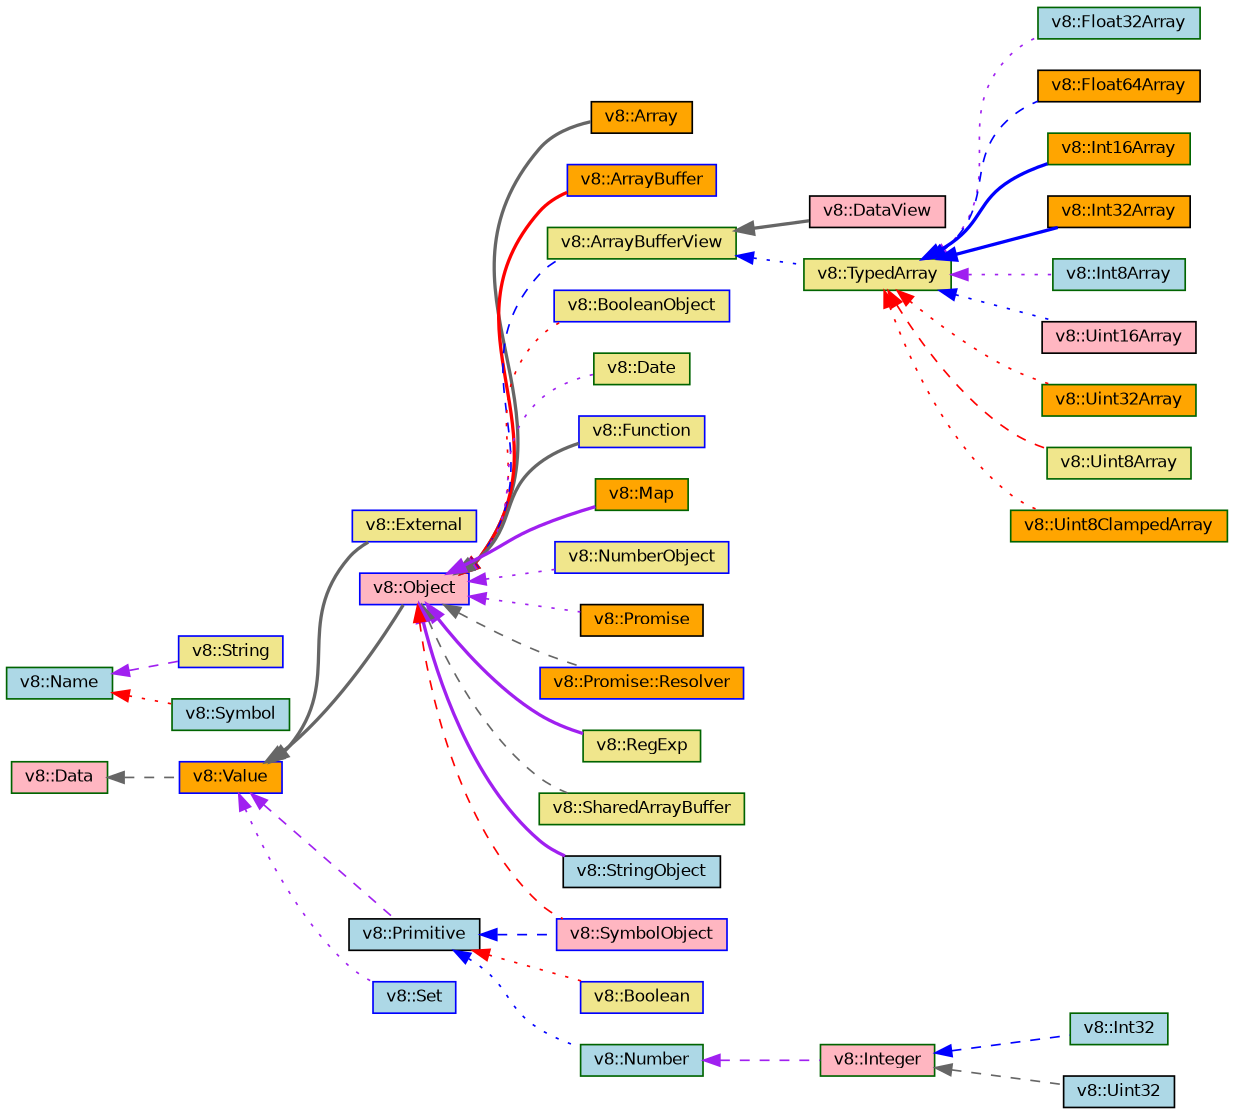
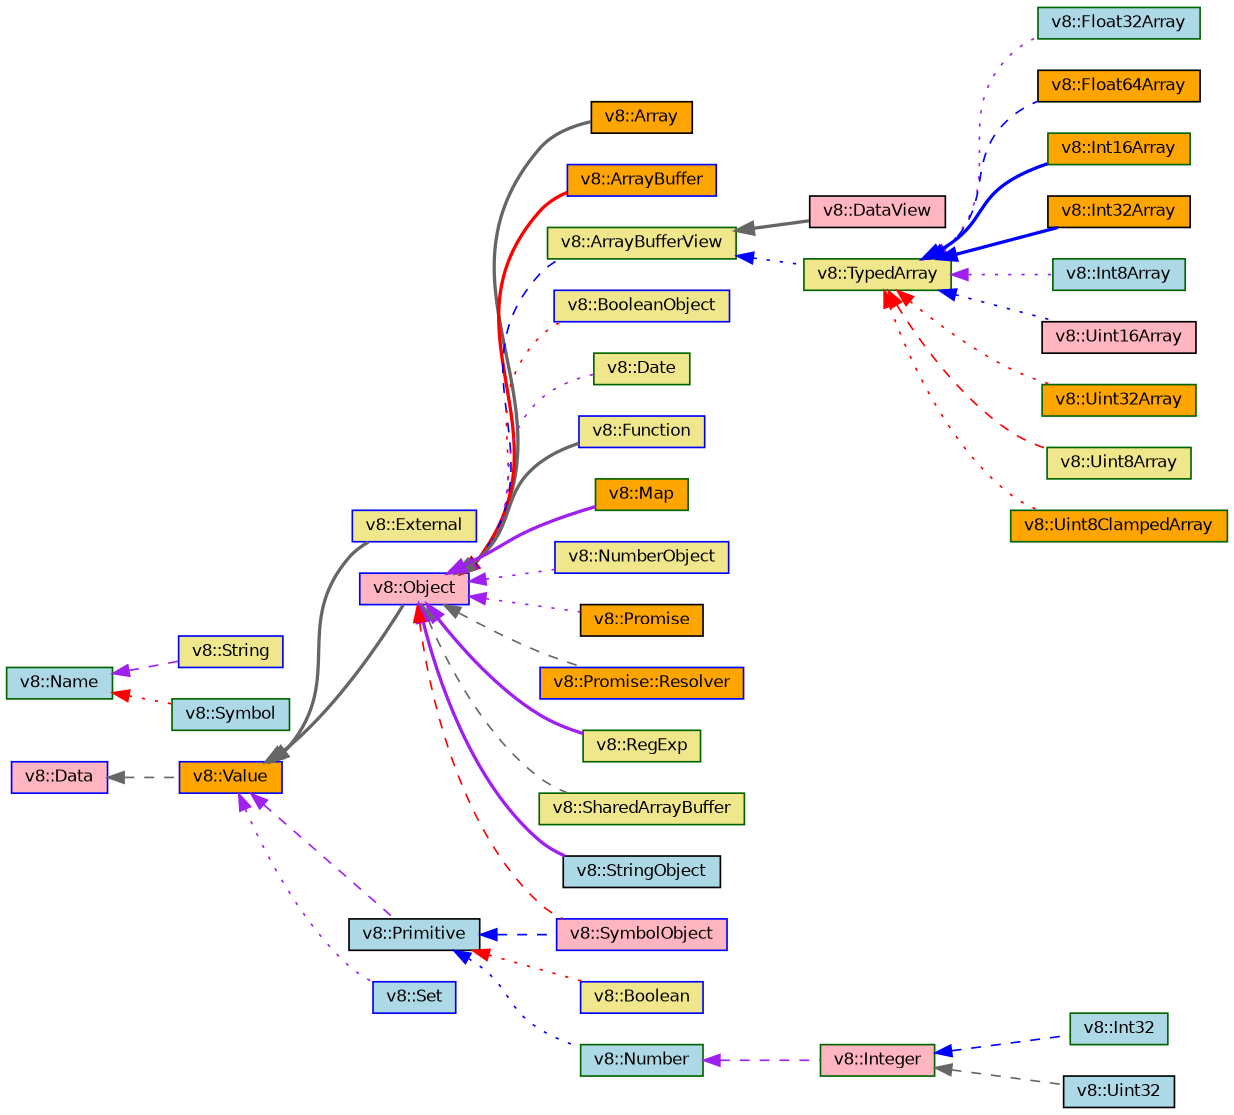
node "v8::Data": color darkgreen -> blue
